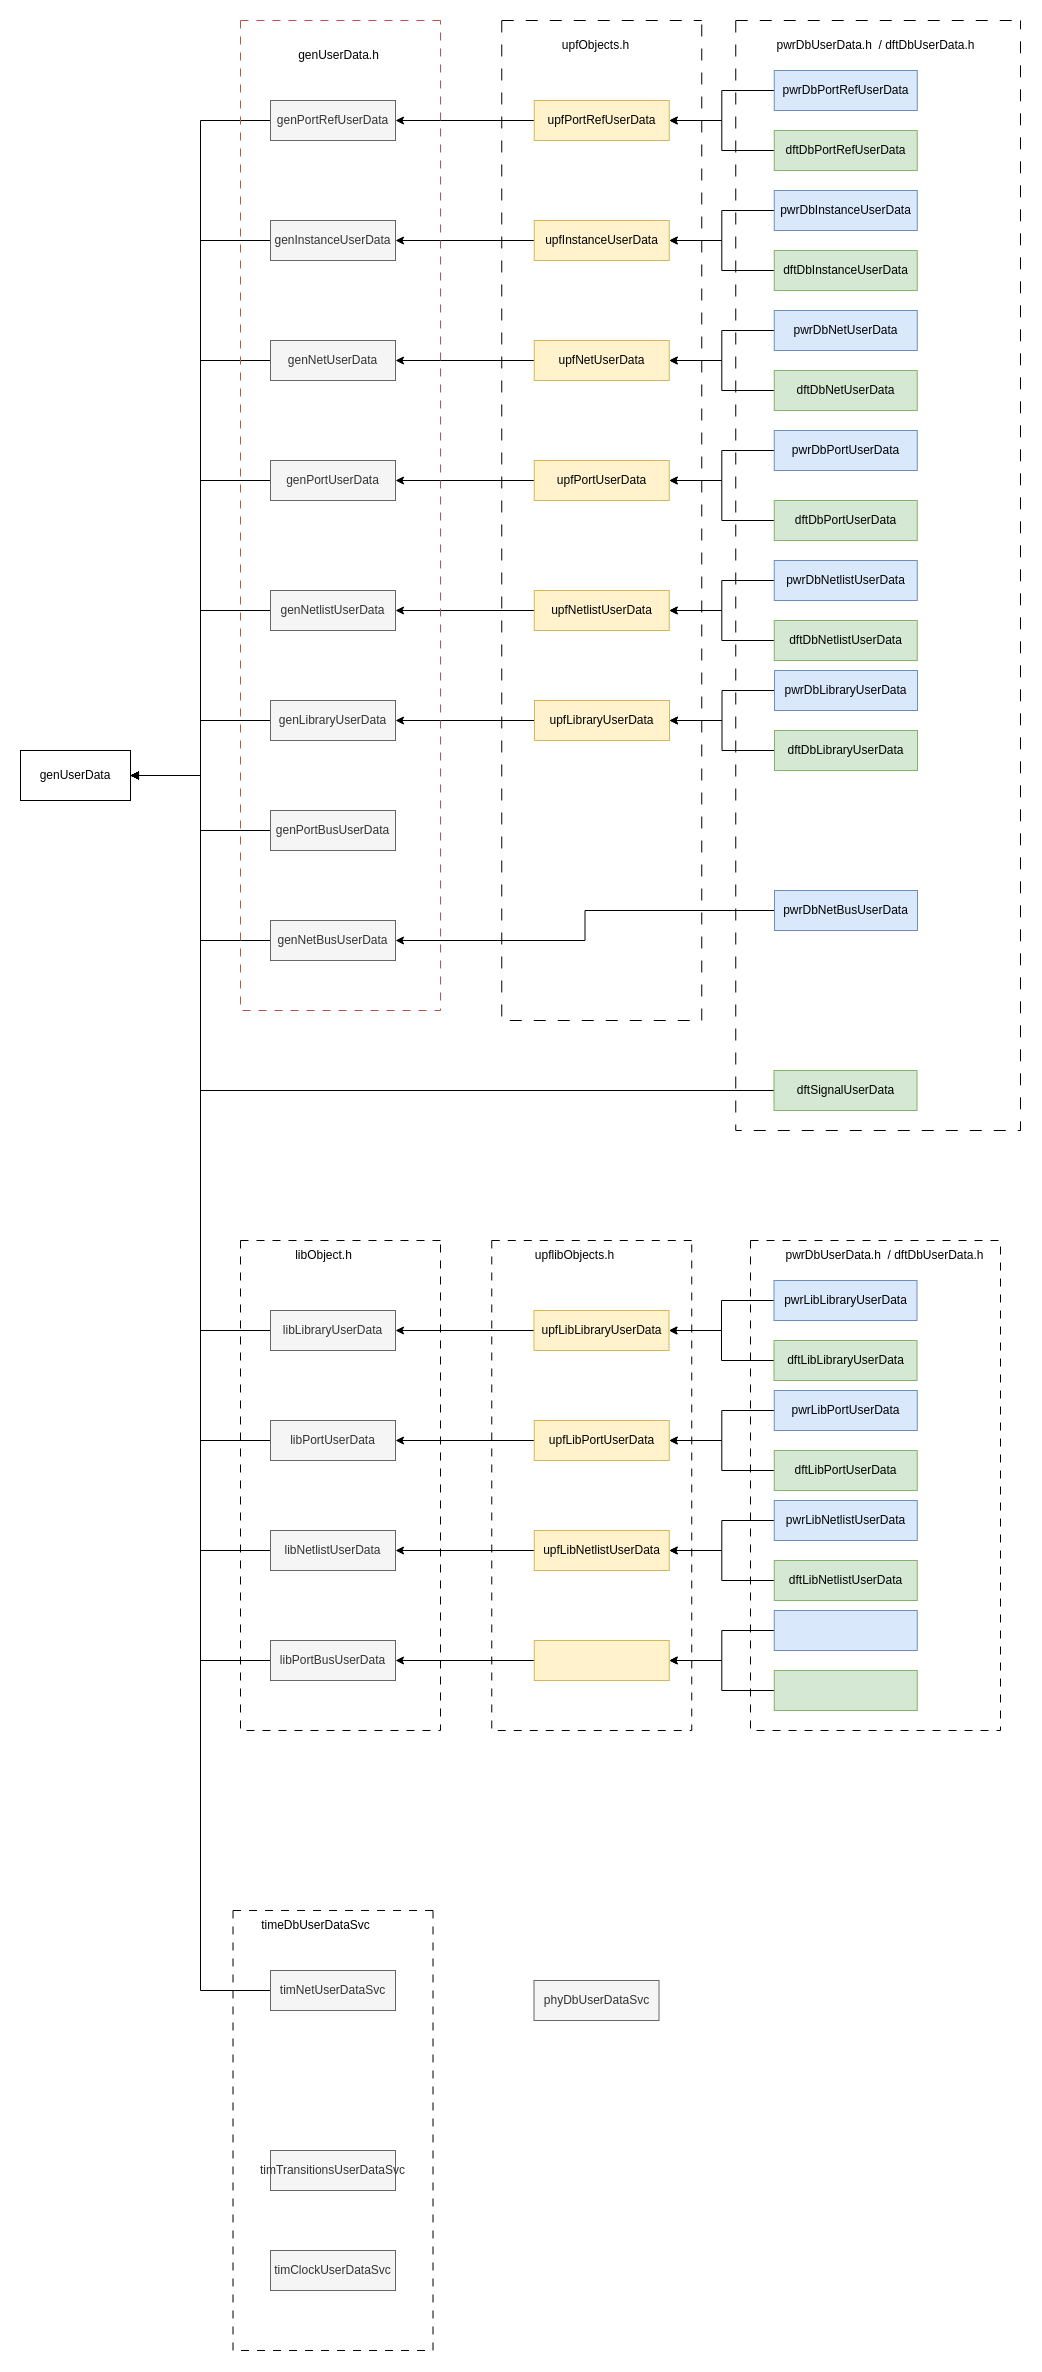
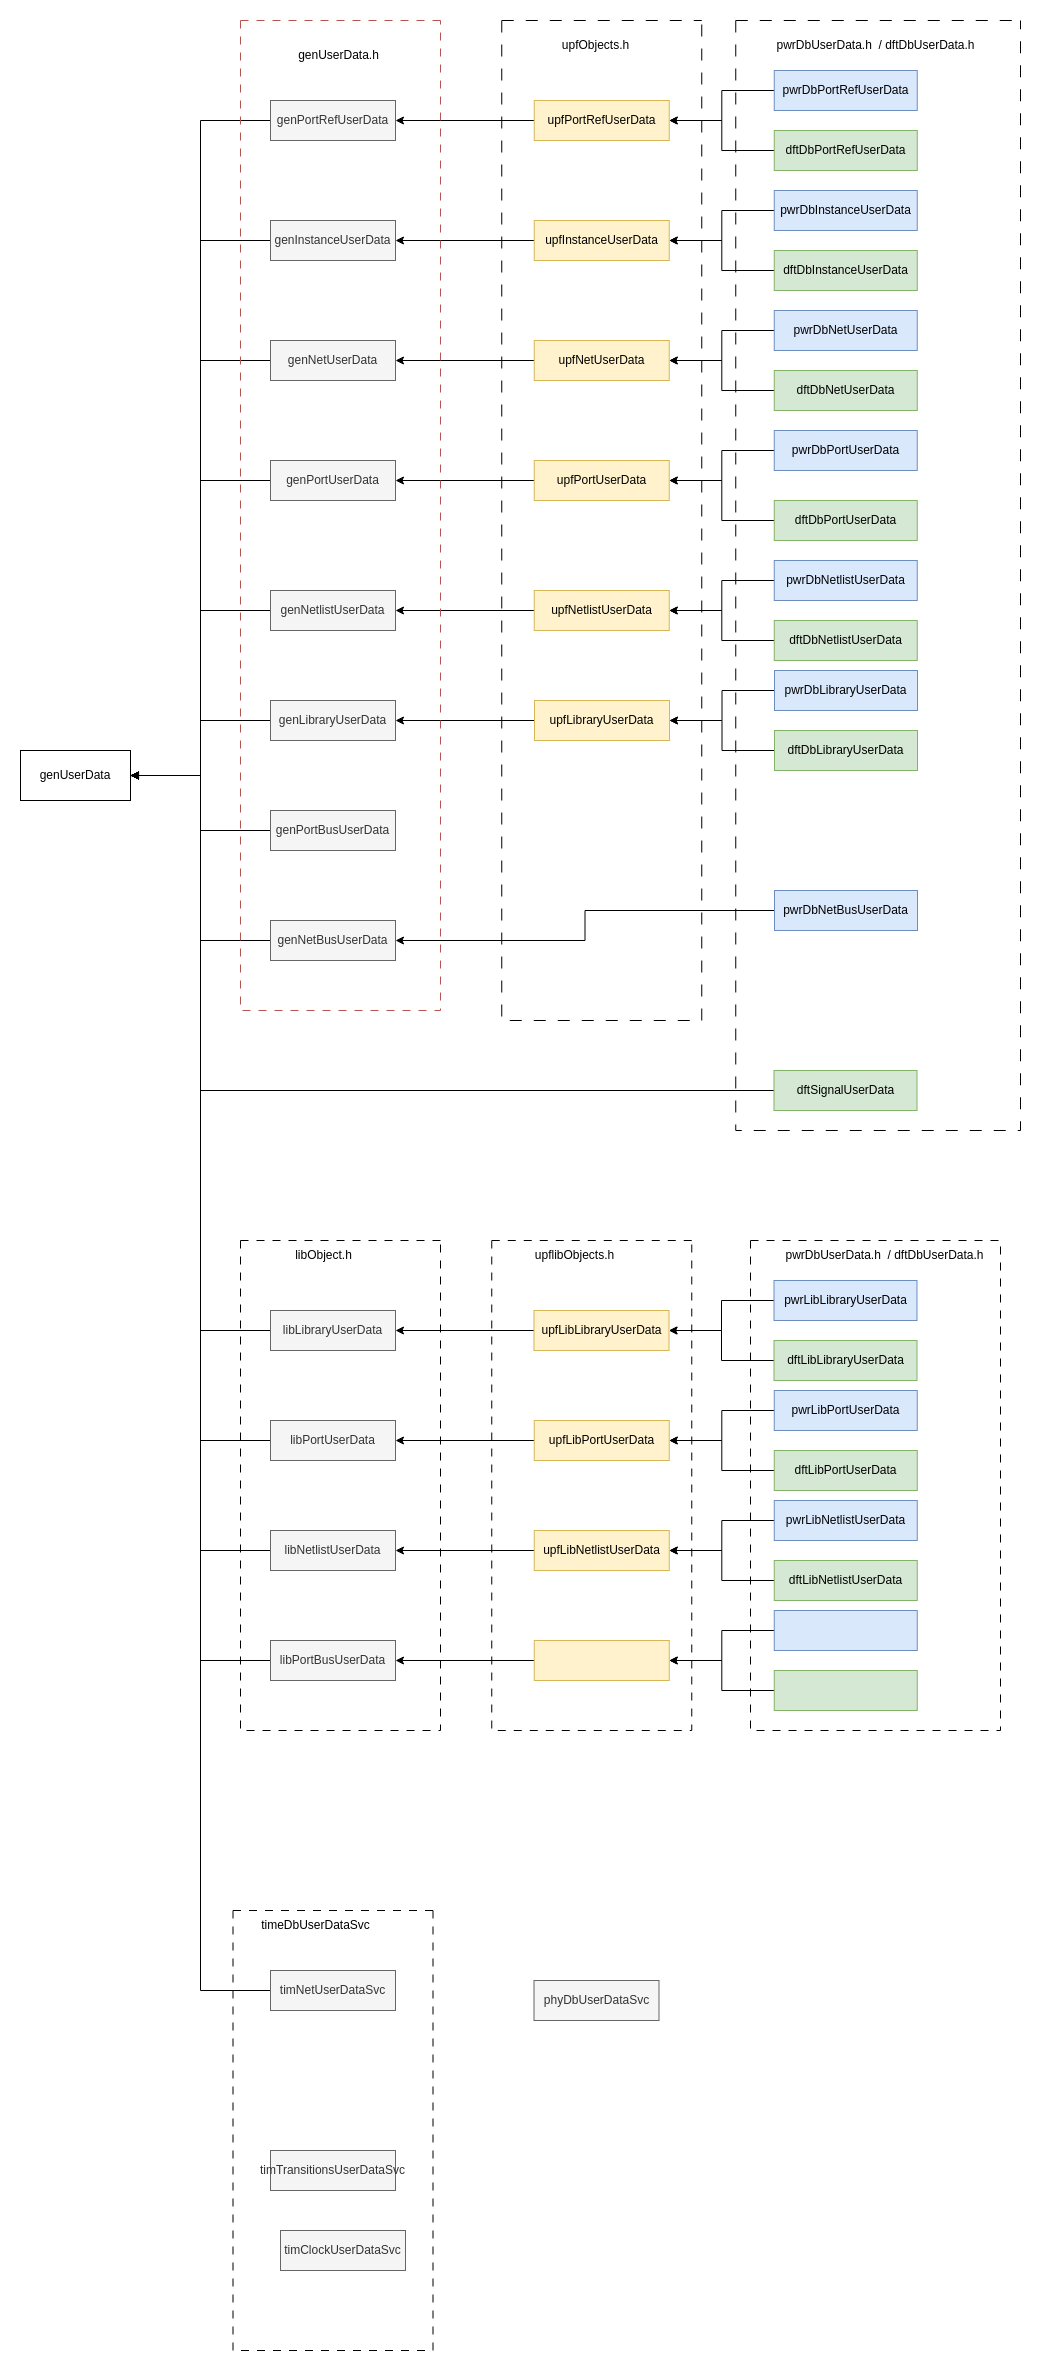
node "timClockUserDataSvc": moved (333, 2271) -> (343, 2251)
